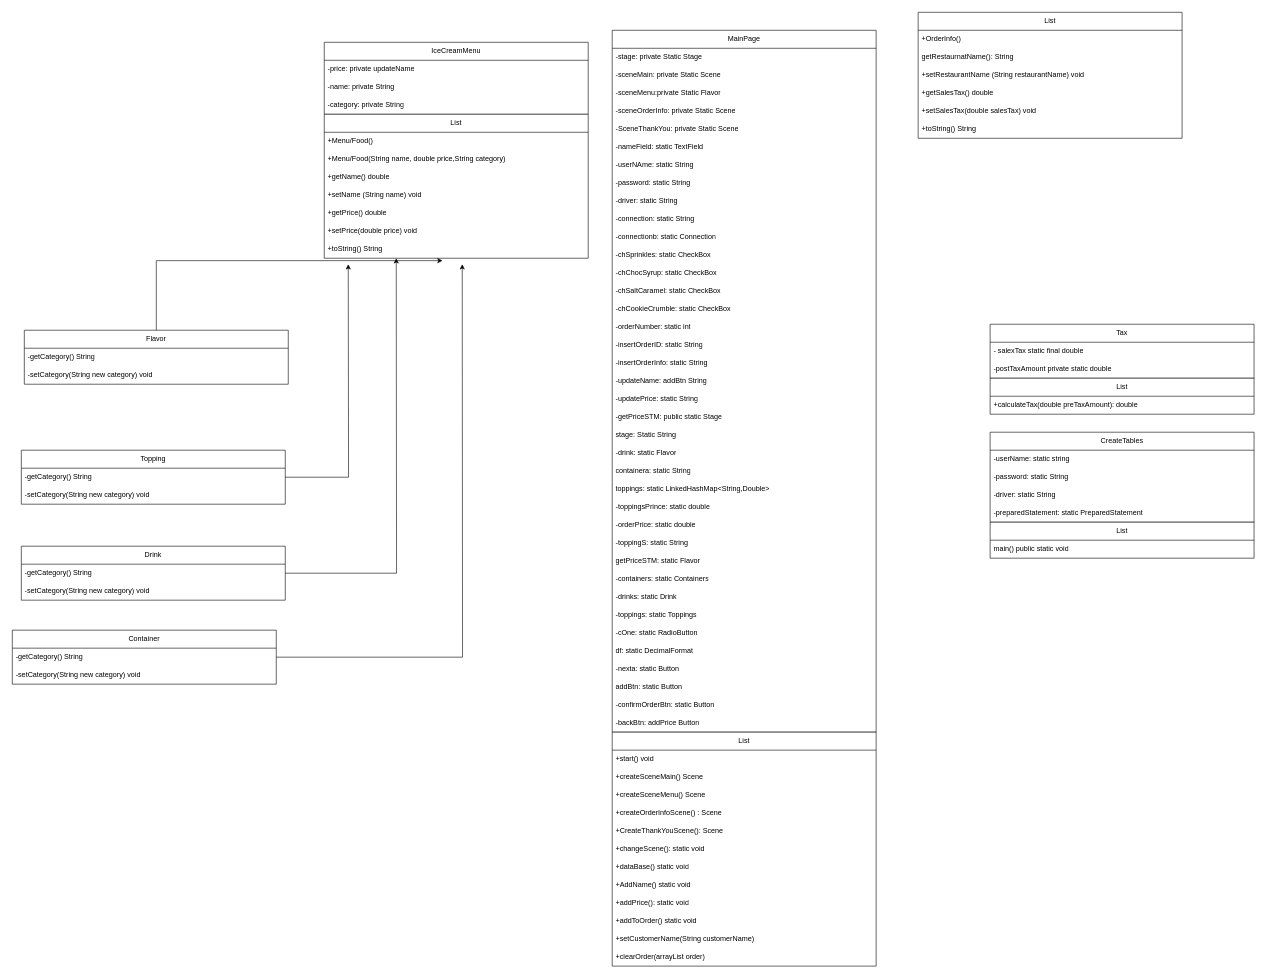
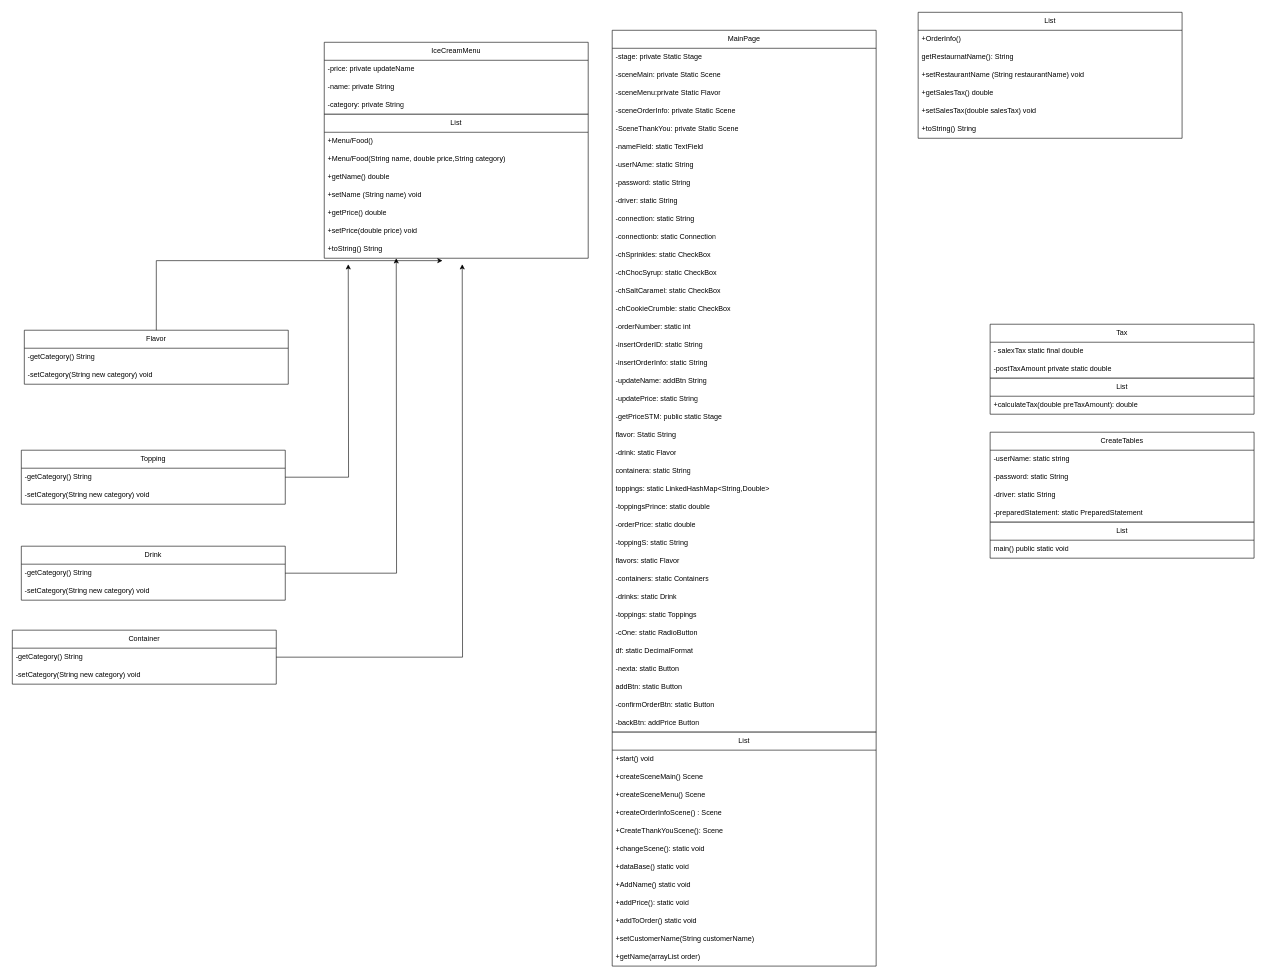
node "stage: Static String": label "stage: Static String" -> "flavor: Static String"
node "getPriceSTM: static Flavor": label "getPriceSTM: static Flavor" -> "flavors: static Flavor"
node "+clearOrder(arrayList order)": label "+clearOrder(arrayList order)" -> "+getName(arrayList order)"
